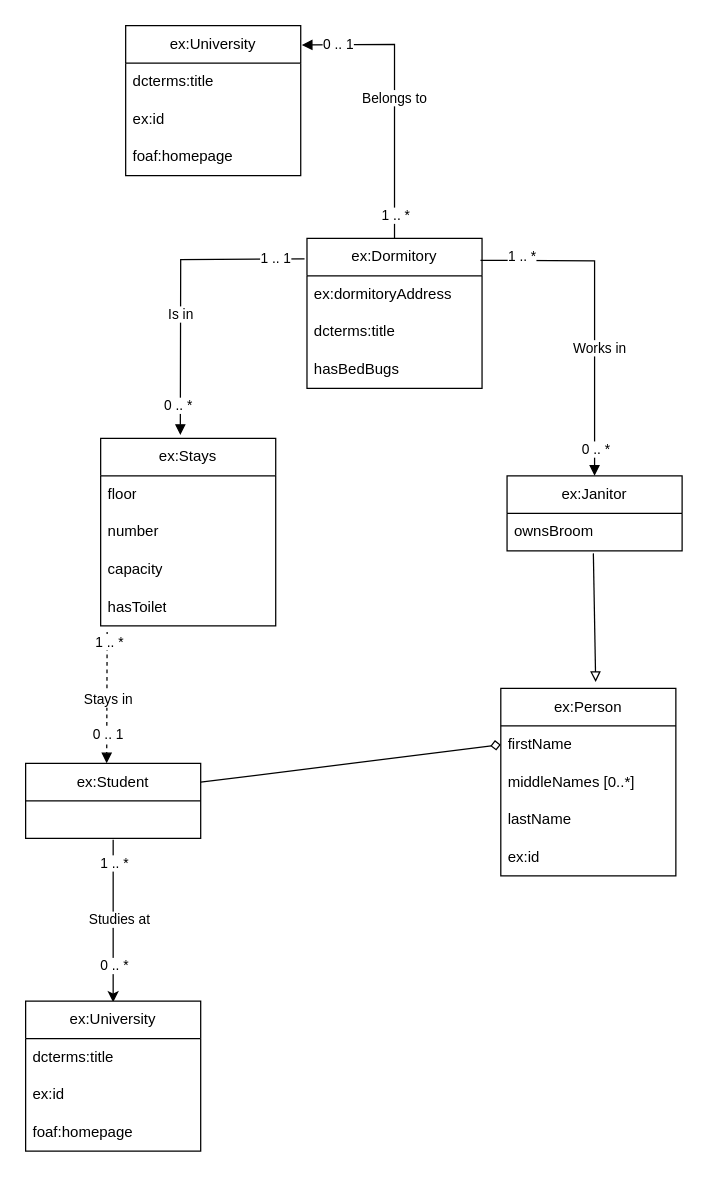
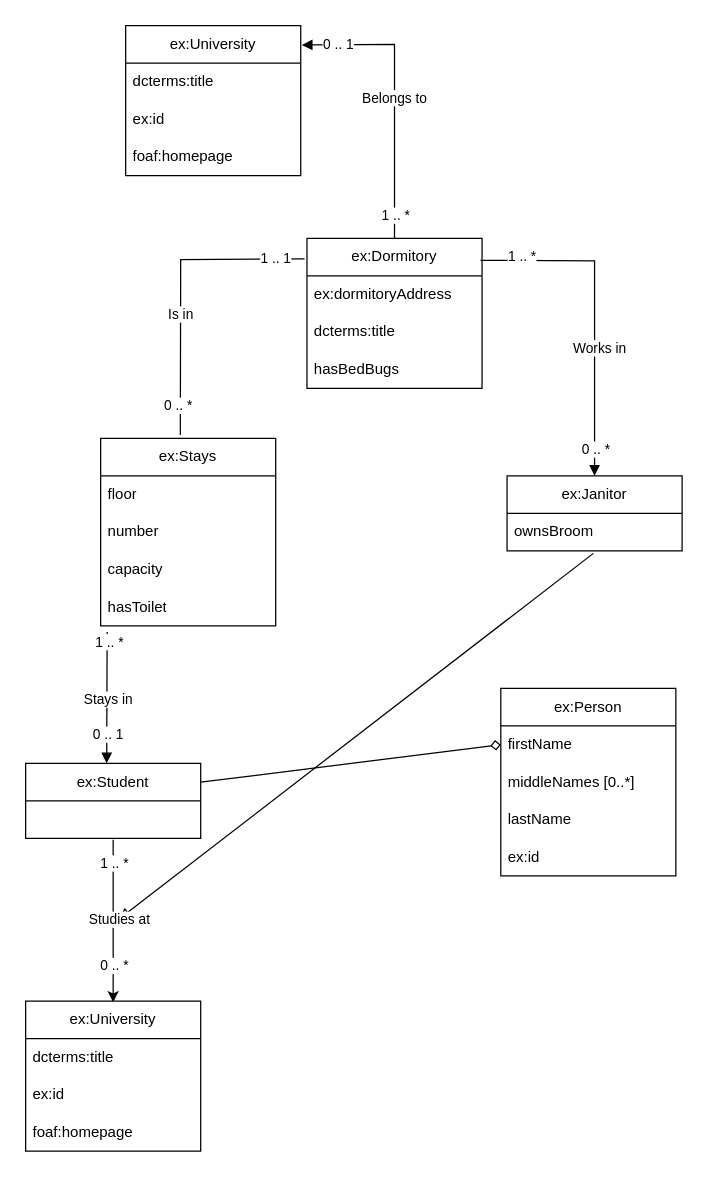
edge "ex:Dormitory" -> "ex:Stays": arrowhead block -> none
edge "ownsBroom" -> "ex:Person": now "ownsBroom" -> "Studies at"
edge "hasToilet" -> "ex:Student": style dashed -> solid
